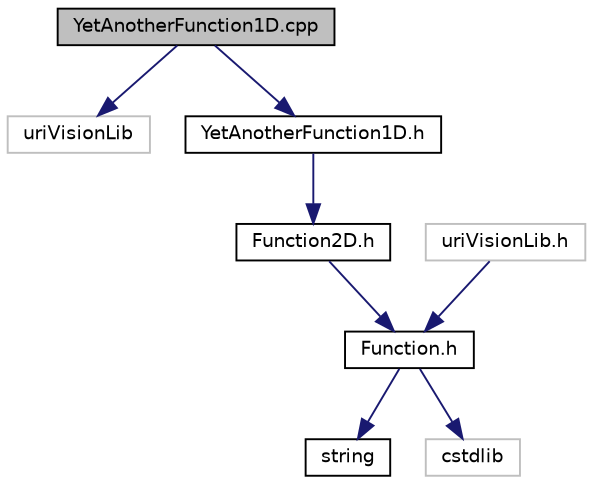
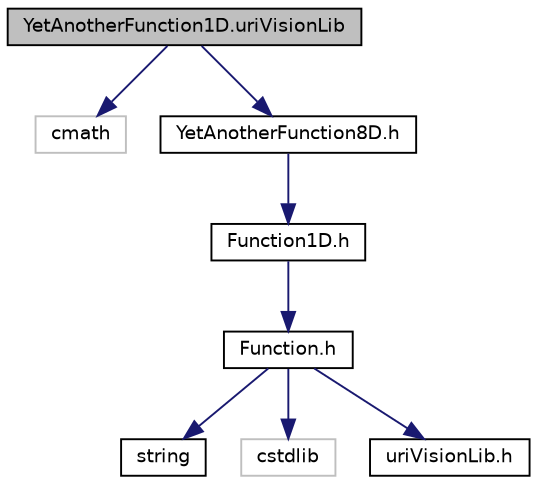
node "YetAnotherFunction1D.cpp": label "YetAnotherFunction1D.cpp" -> "YetAnotherFunction1D.uriVisionLib"
node "uriVisionLib": label "uriVisionLib" -> "cmath"
node "YetAnotherFunction1D.h": label "YetAnotherFunction1D.h" -> "YetAnotherFunction8D.h"
node "Function2D.h": label "Function2D.h" -> "Function1D.h"
node "uriVisionLib.h": color grey75 -> black
edge "uriVisionLib.h" -> "Function.h": reversed
